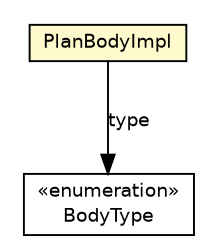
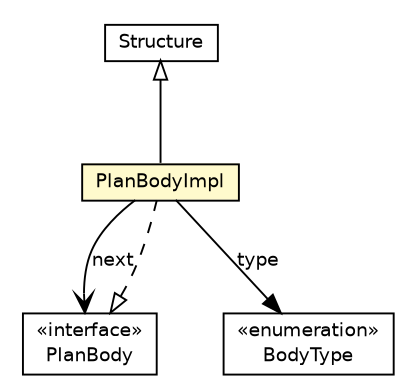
node "Structure": added
node "PlanBody": added
